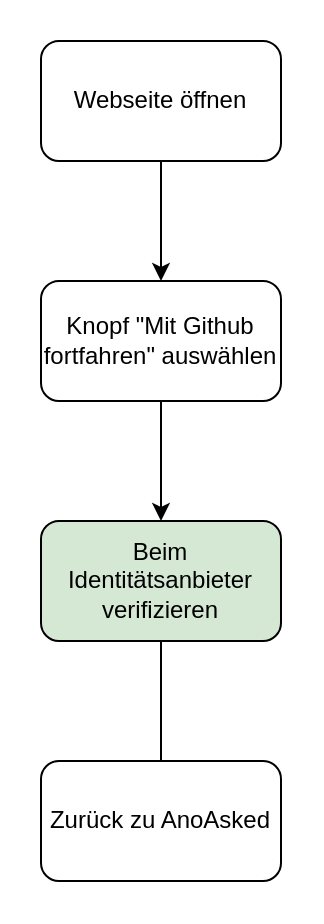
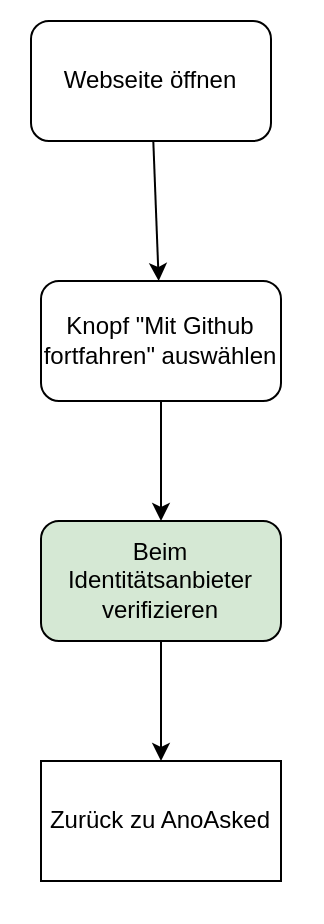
node "Webseite öffnen": moved (161, 101) -> (151, 81)
edge "Beim Identitätsanbieter verifizieren" -- "Zurück zu AnoAsked": arrowhead none -> classic
node "Zurück zu AnoAsked": shape rounded rectangle -> rectangle
